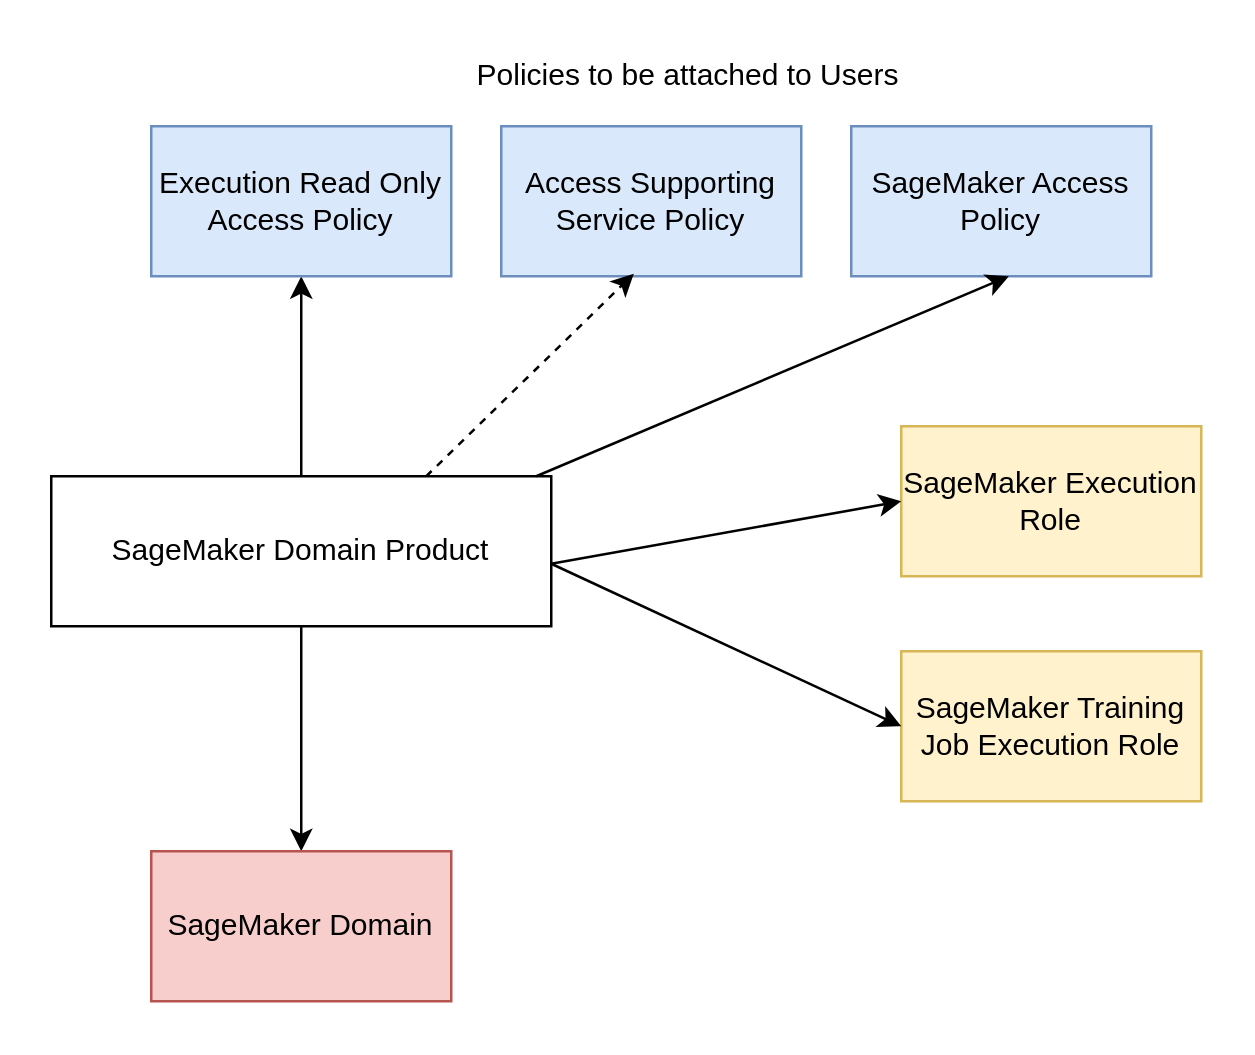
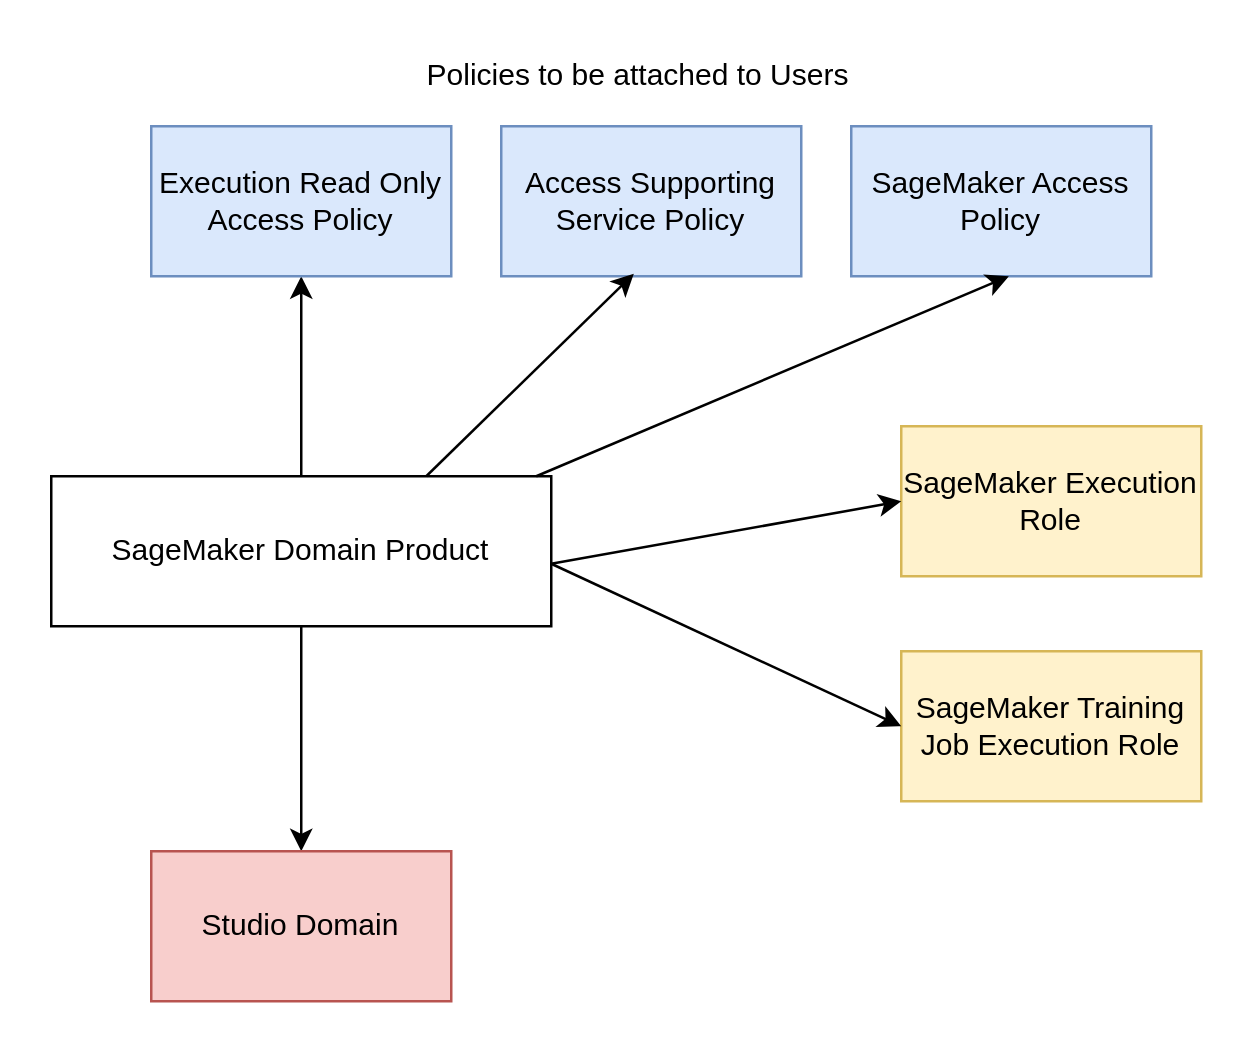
node "Policies to be attached to Users": moved (689, 76) -> (639, 76)
edge "SageMaker Domain Product" -> "Access Supporting Service Policy": style dashed -> solid
node "SageMaker Domain": label "SageMaker Domain" -> "Studio Domain"
